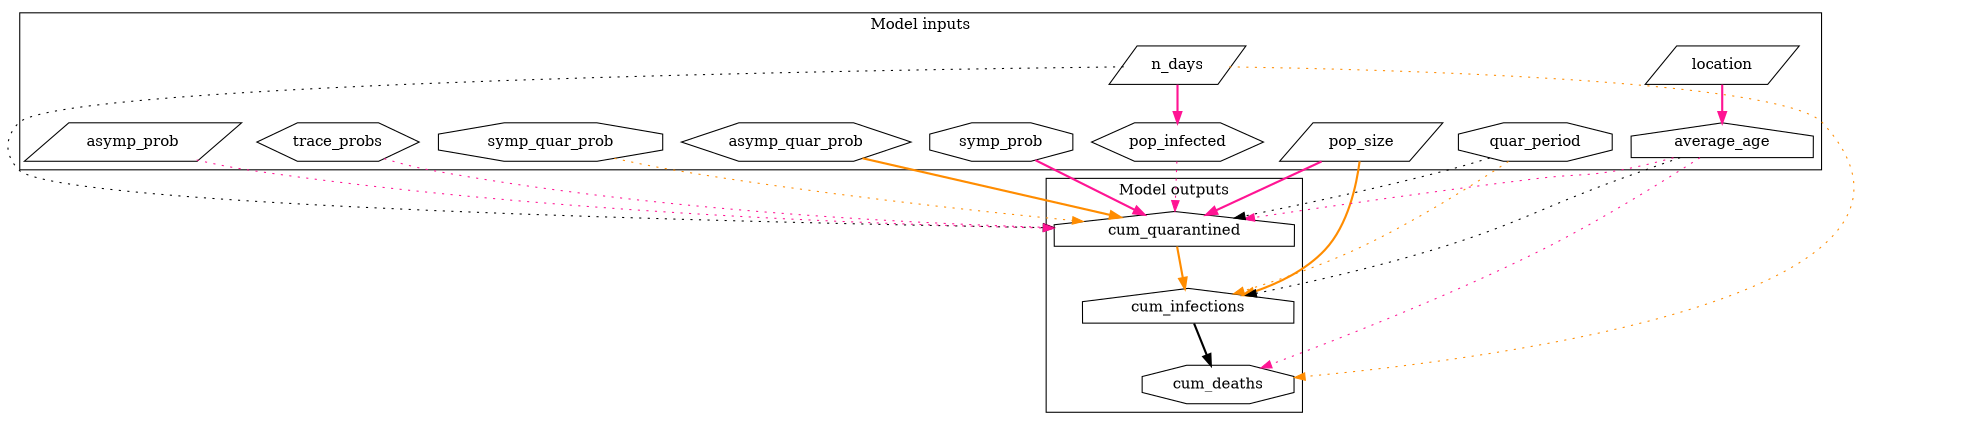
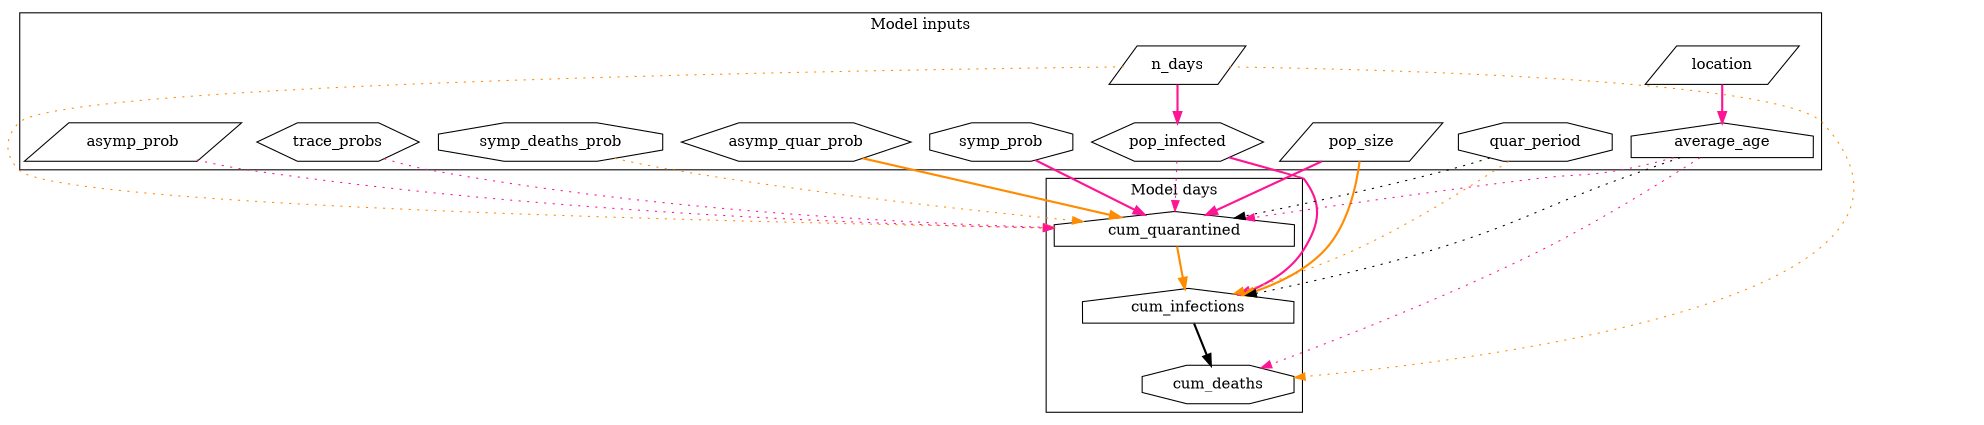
edge "n_days" -> "cum_quarantined": color black -> darkorange
node "symp_quar_prob": label "symp_quar_prob" -> "symp_deaths_prob"
cluster "Model outputs": label "Model outputs" -> "Model days"
edge "pop_infected" -> "cum_infections": added
